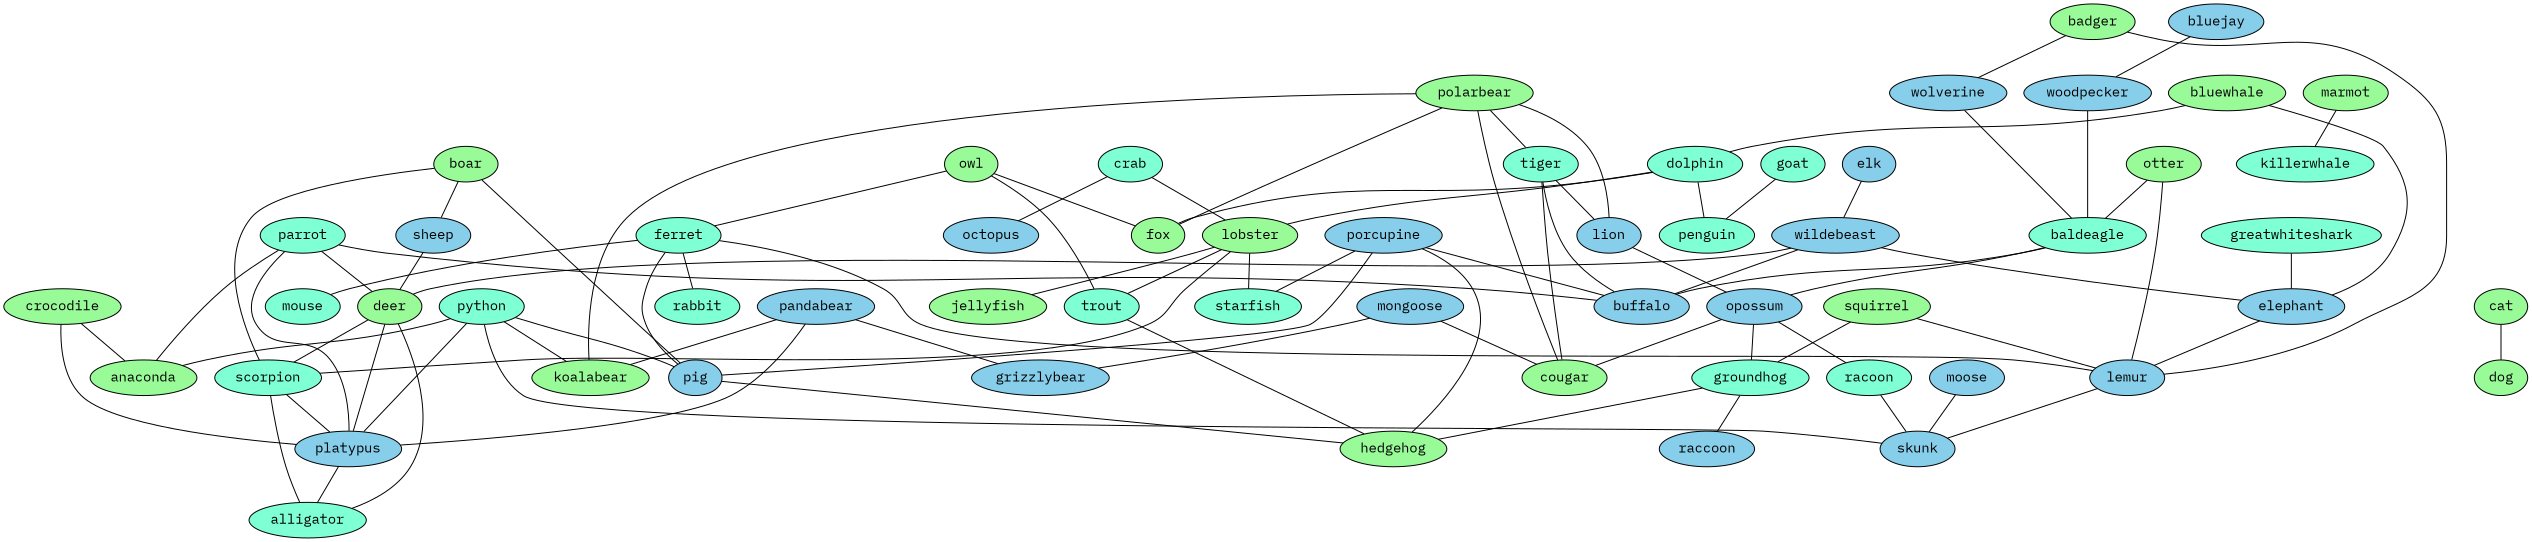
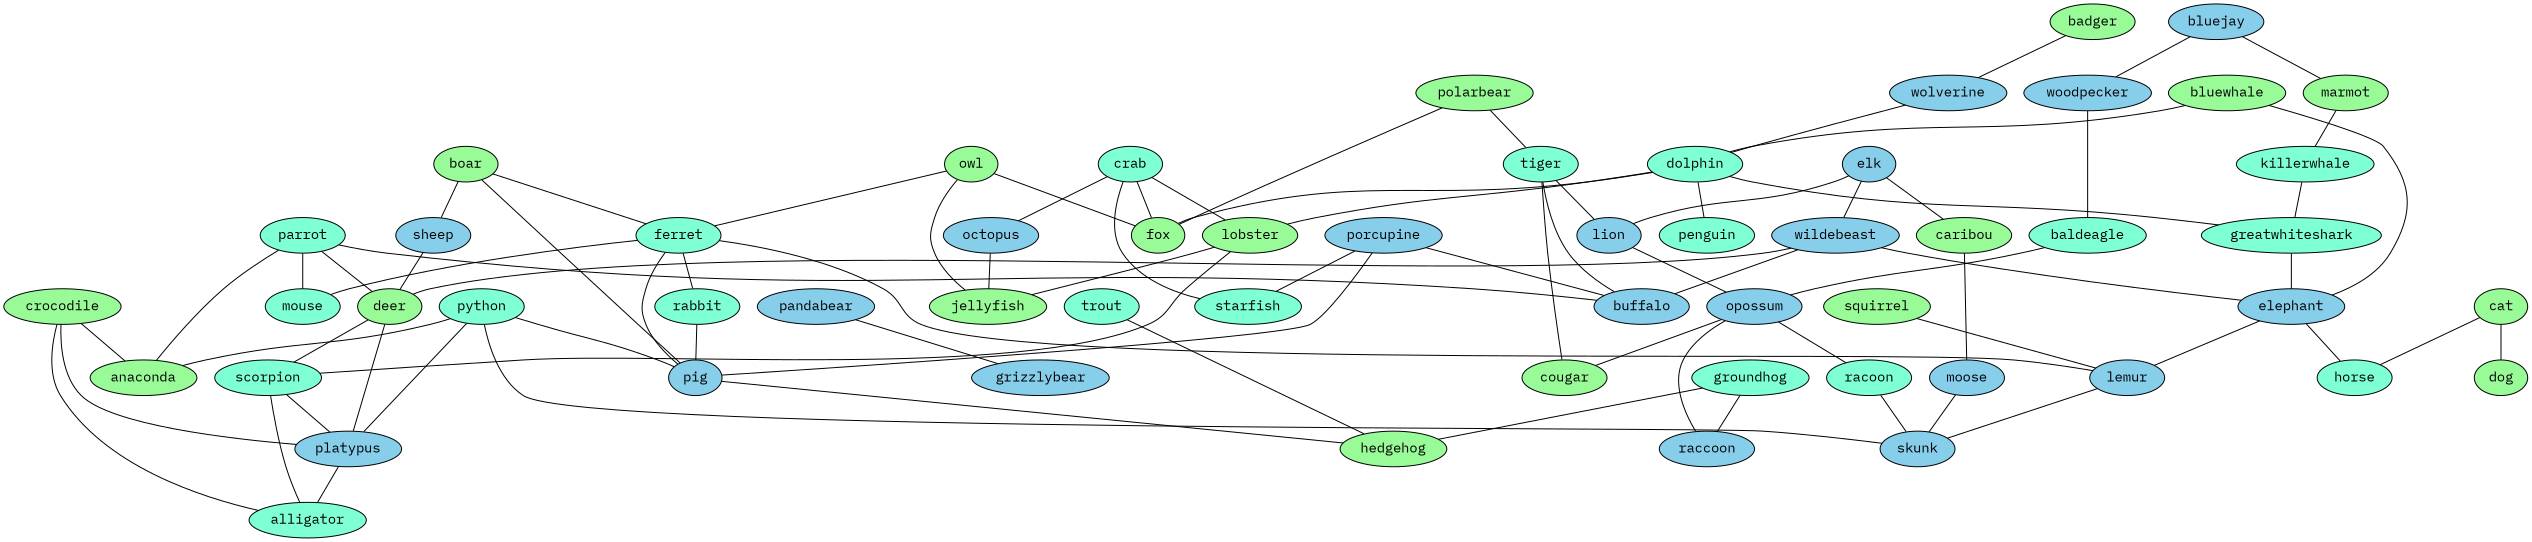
edge "bluejay" -- "marmot": added
edge "polarbear" -- "lion": now "elk" -- "lion"
node "goat": removed
edge "wolverine" -- "baldeagle": now "wolverine" -- "dolphin"
node "otter": removed
edge "badger" -- "lemur": removed
edge "crab" -- "fox": added
edge "killerwhale" -- "greatwhiteshark": added
edge "boar" -- "scorpion": now "boar" -- "ferret"
edge "dolphin" -- "greatwhiteshark": added
edge "owl" -- "trout": now "owl" -- "jellyfish"
node "caribou": added
edge "polarbear" -- "cougar": removed
edge "baldeagle" -- "buffalo": removed
edge "octopus" -- "jellyfish": added
edge "lobster" -- "starfish": now "crab" -- "starfish"
edge "lobster" -- "trout": removed
node "mongoose": removed
edge "squirrel" -- "groundhog": removed
edge "parrot" -- "platypus": now "parrot" -- "mouse"
edge "rabbit" -- "pig": added
edge "opossum" -- "groundhog": now "opossum" -- "raccoon"
edge "porcupine" -- "hedgehog": removed
node "koalabear": removed
node "horse": added
edge "pandabear" -- "platypus": removed
edge "deer" -- "alligator": now "crocodile" -- "alligator"
